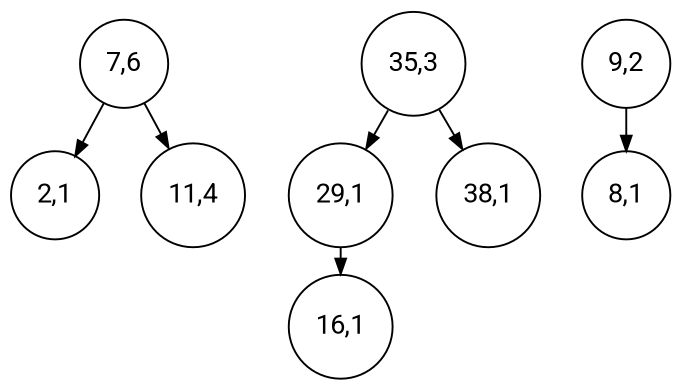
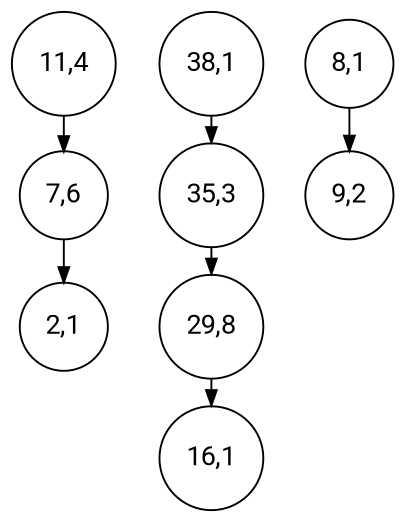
edge "7,6" -> "11,4": reversed
edge "9,2" -> "8,1": reversed
edge "35,3" -> "38,1": reversed
node "29,1": label "29,1" -> "29,8"
